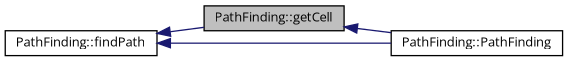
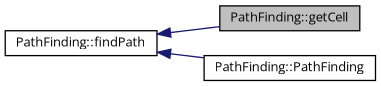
edge "PathFinding::PathFinding" -> "PathFinding::getCell": removed
